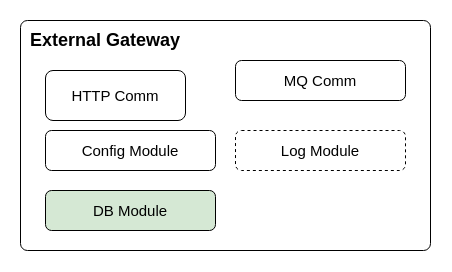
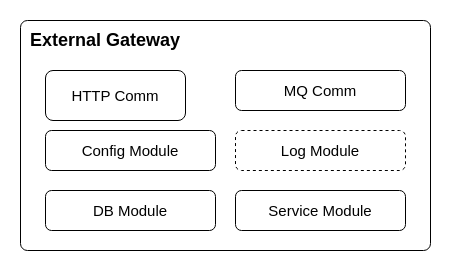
node "MQ Comm": moved (321, 81) -> (321, 91)
node "DB Module": fillcolor #d5e8d4 -> #ffffff
node "Service Module": added
